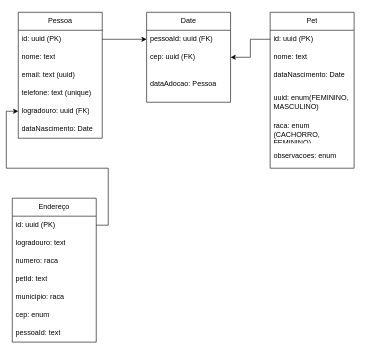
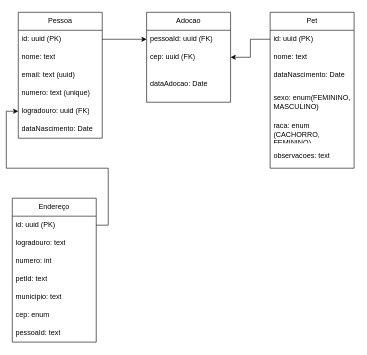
node "Date": label "Date" -> "Adocao"
node "dataAdocao: Pessoa": label "dataAdocao: Pessoa" -> "dataAdocao: Date"
node "telefone: text (unique)": label "telefone: text (unique)" -> "numero: text (unique)"
node "uuid: enum(FEMININO, MASCULINO)": label "uuid: enum(FEMININO, MASCULINO)" -> "sexo: enum(FEMININO, MASCULINO)"
node "observacoes: enum": label "observacoes: enum" -> "observacoes: text"
node "numero: raca": label "numero: raca" -> "numero: int"
node "municipio: raca": label "municipio: raca" -> "municipio: text"
